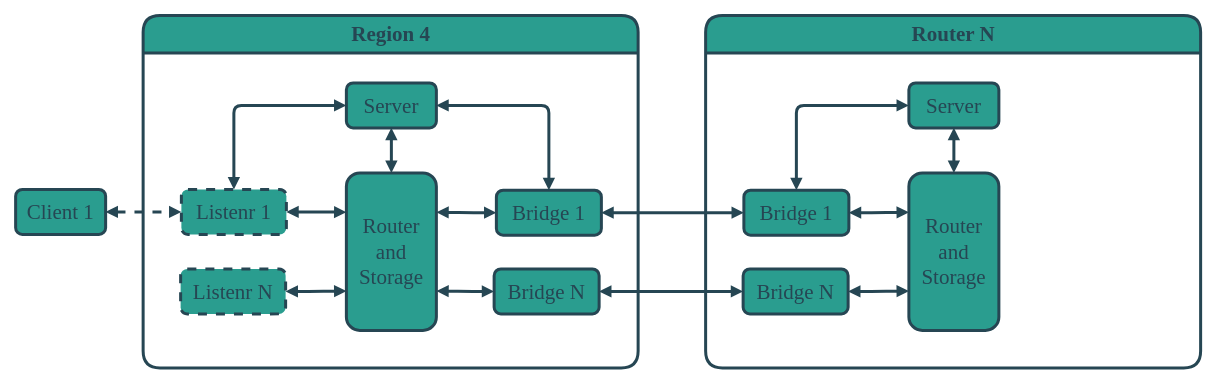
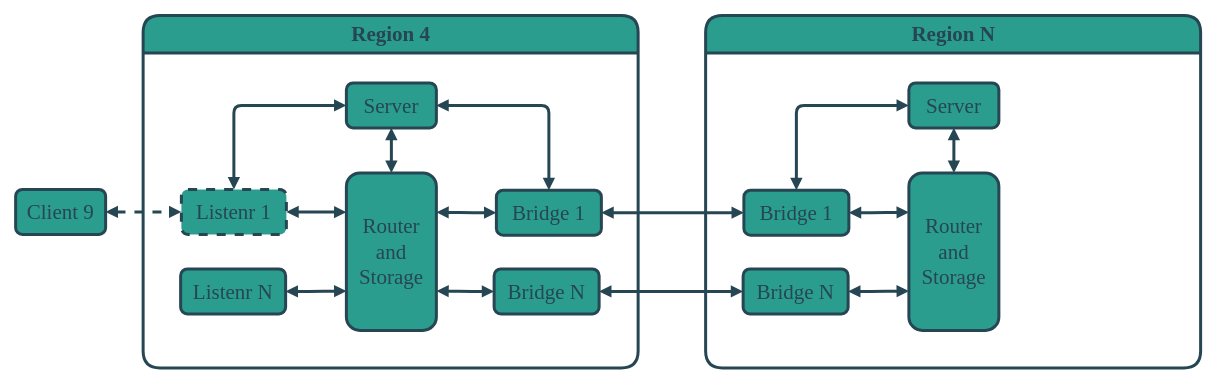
node "Router N": label "Router N" -> "Region N"
node "Client 1": label "Client 1" -> "Client 9"
node "Listenr N": style dashed -> solid
